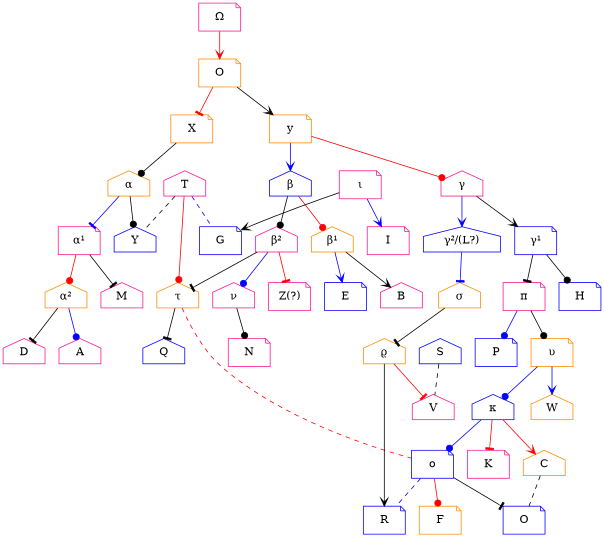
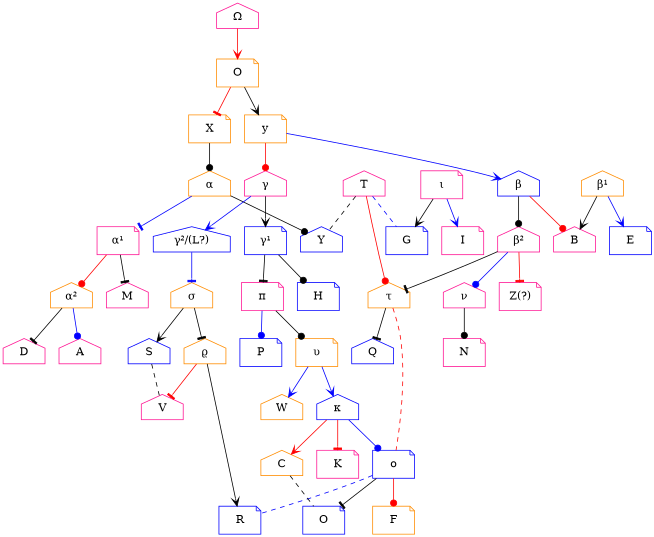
node "Ω": shape note -> house
edge "β" -> "β¹": now "β" -> "B"
edge "σ" -> "S": added
edge "υ" -> "κ": arrowhead dot -> vee
